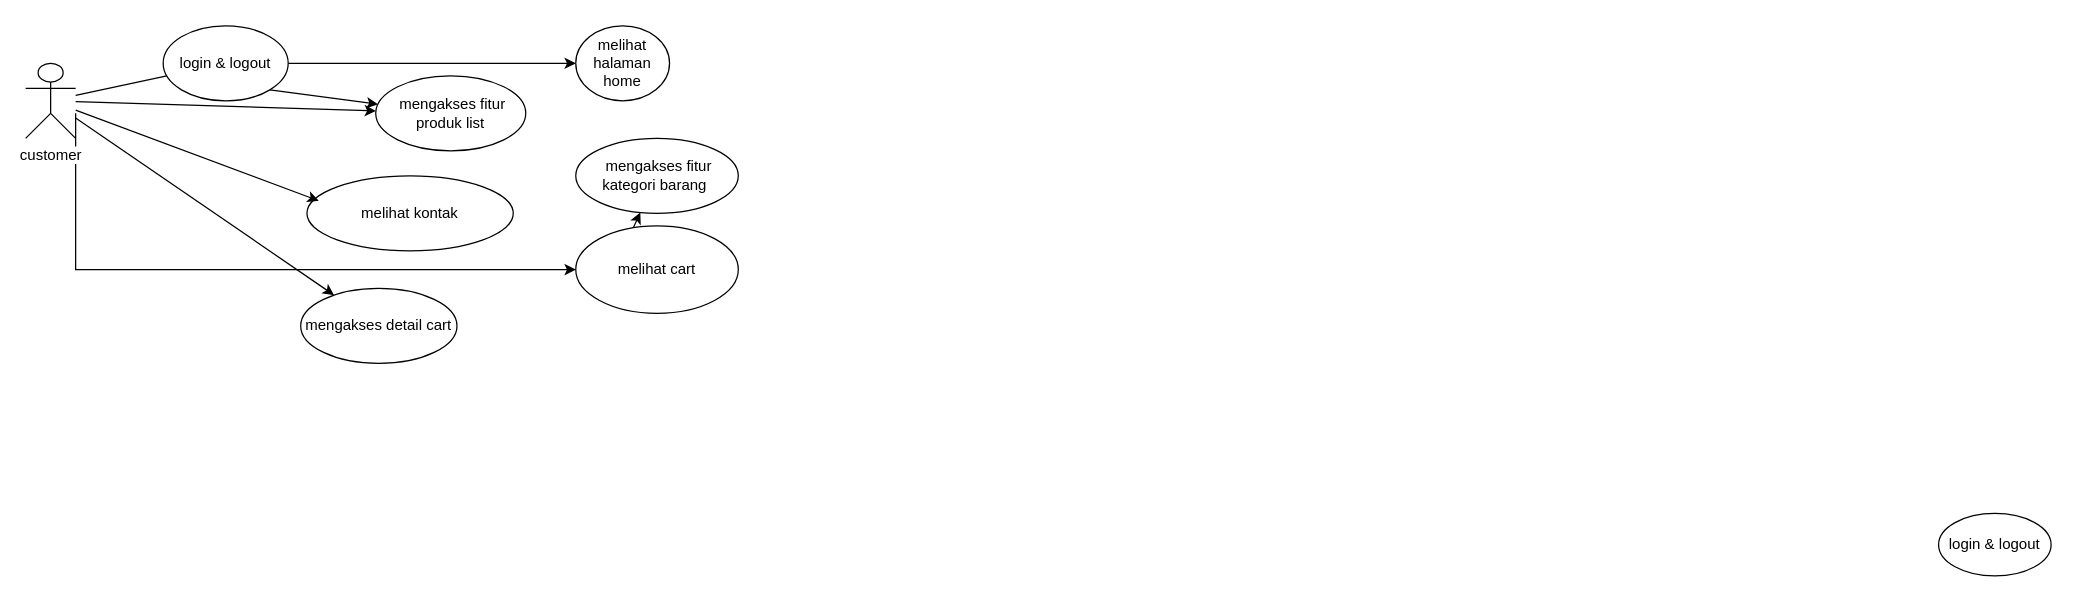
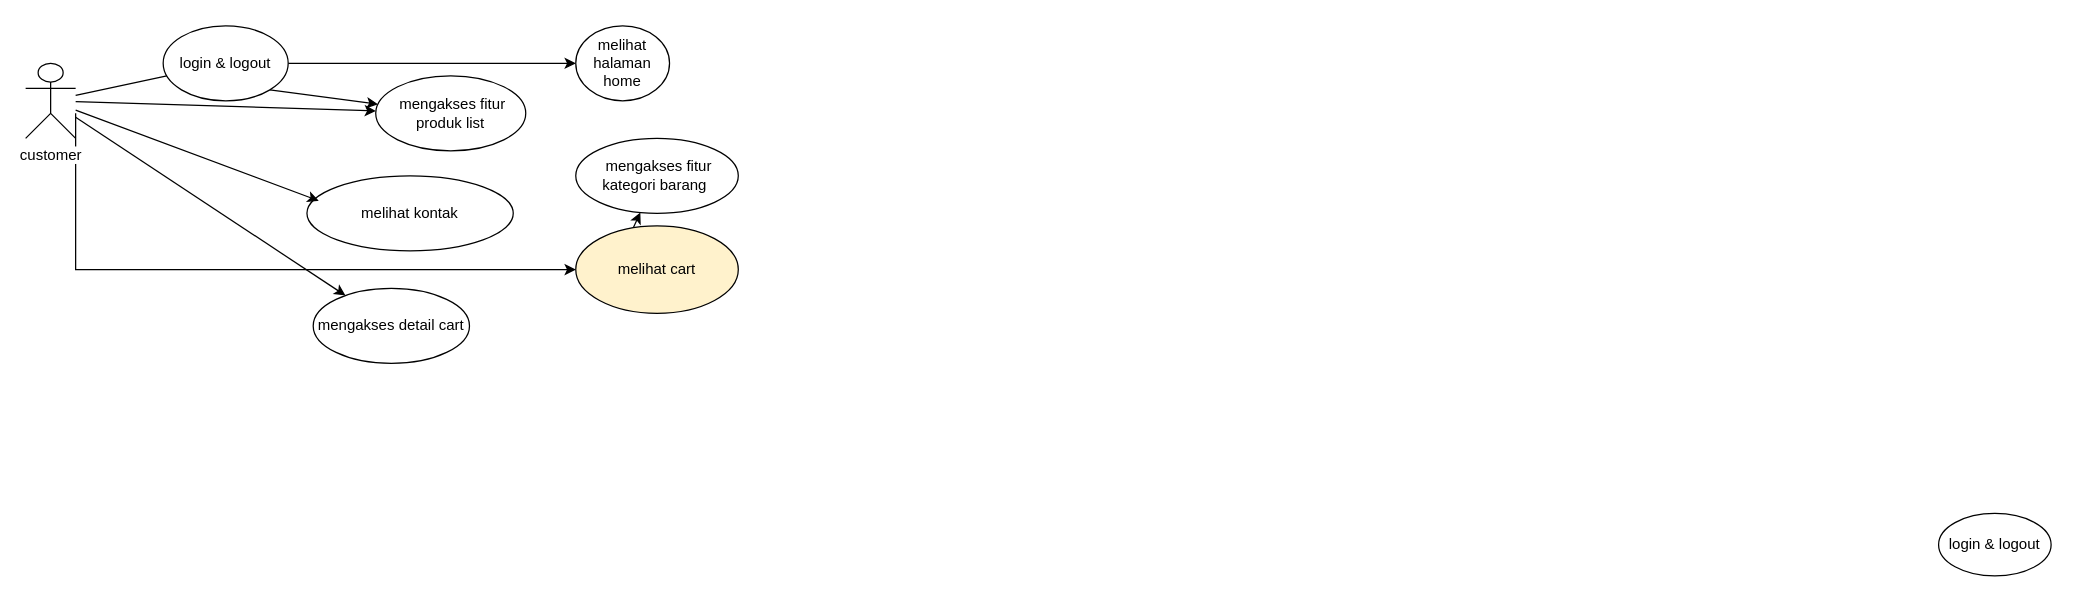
node "melihat cart": fillcolor #ffffff -> #fff2cc
node "mengakses detail cart": moved (379, 326) -> (391, 326)
